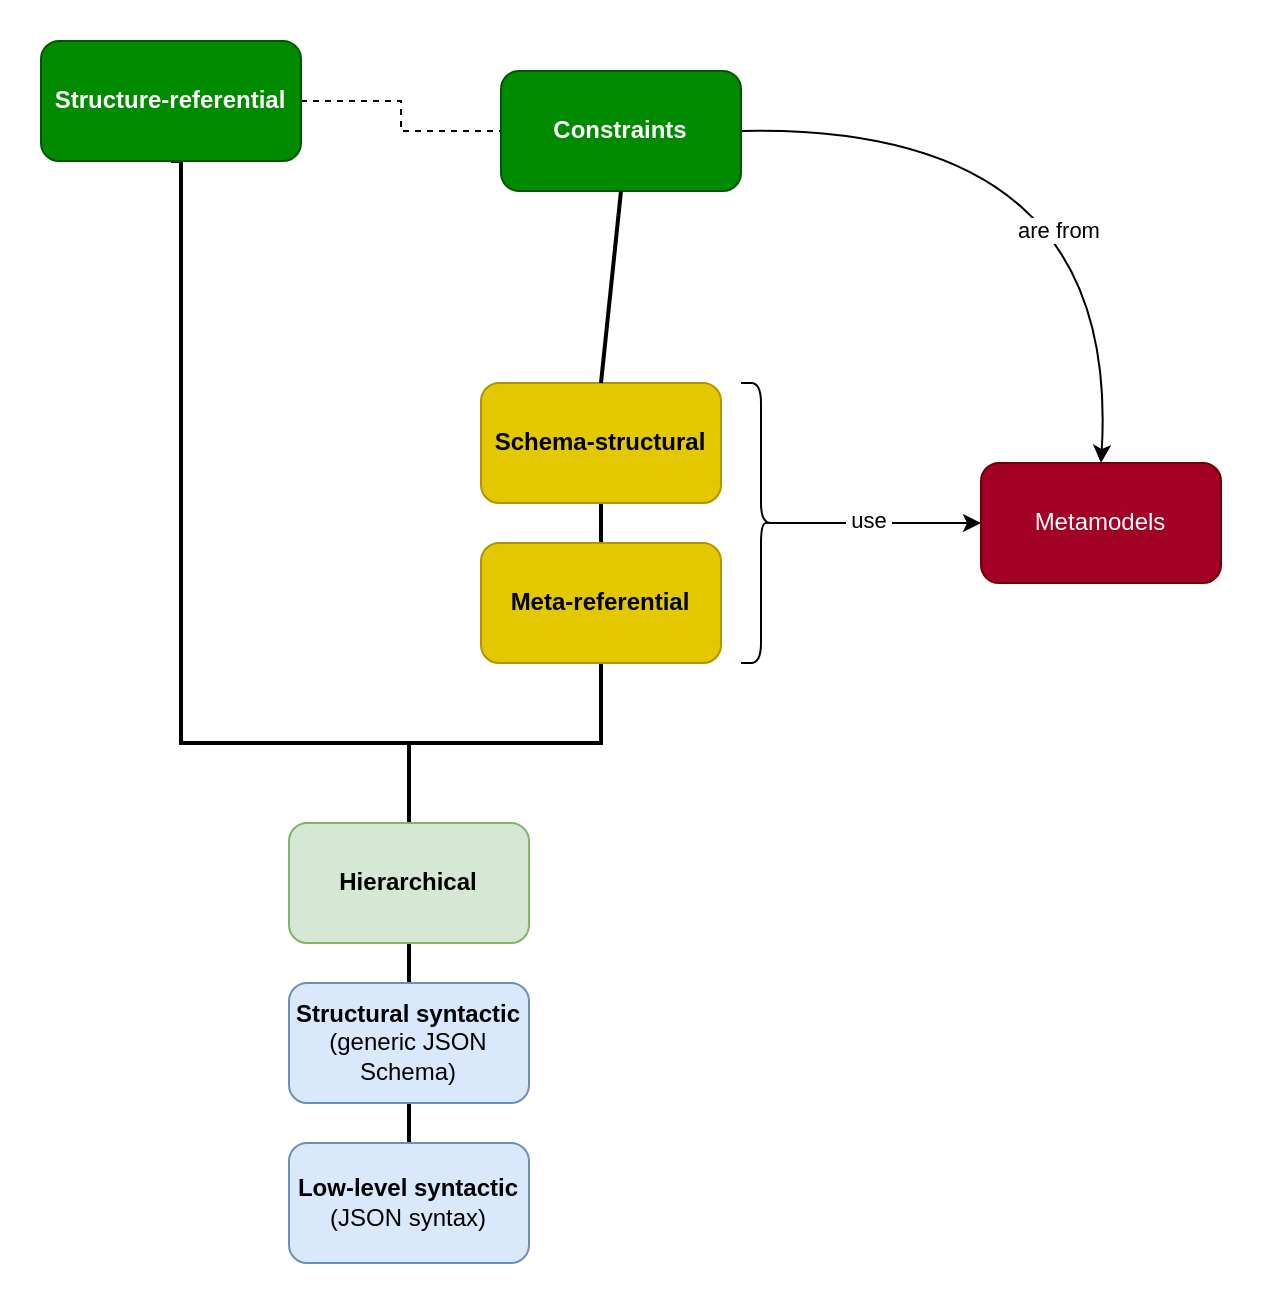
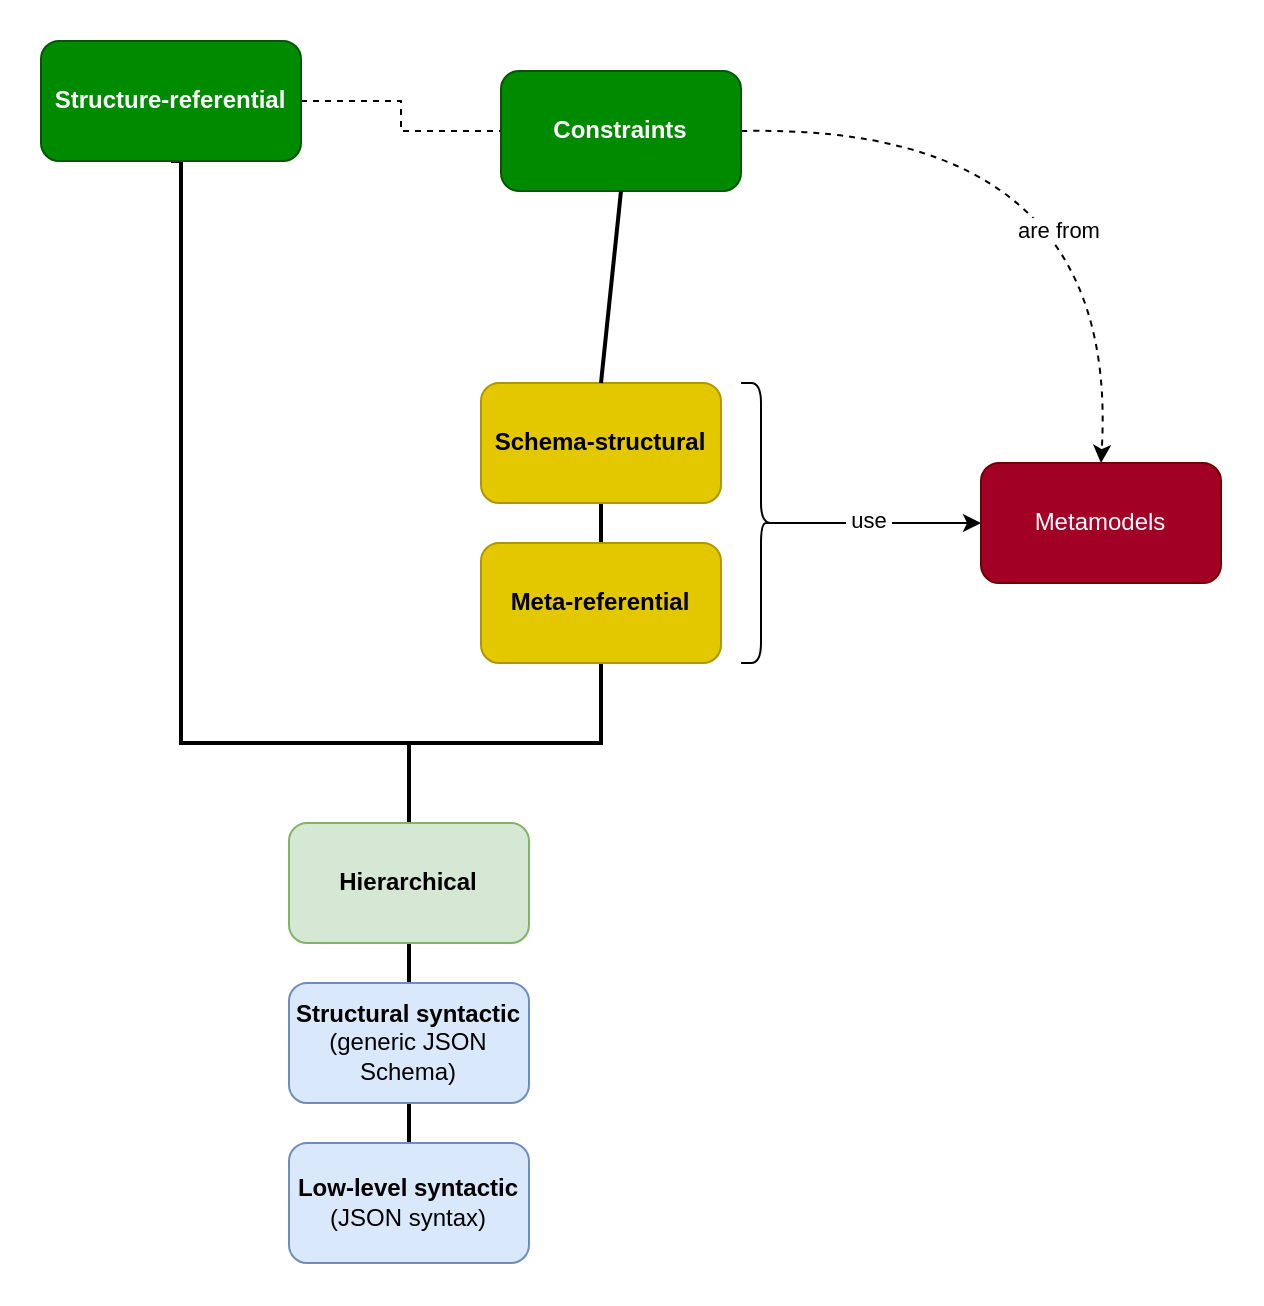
edge "Constraints" -> "Metamodels": style solid -> dashed
